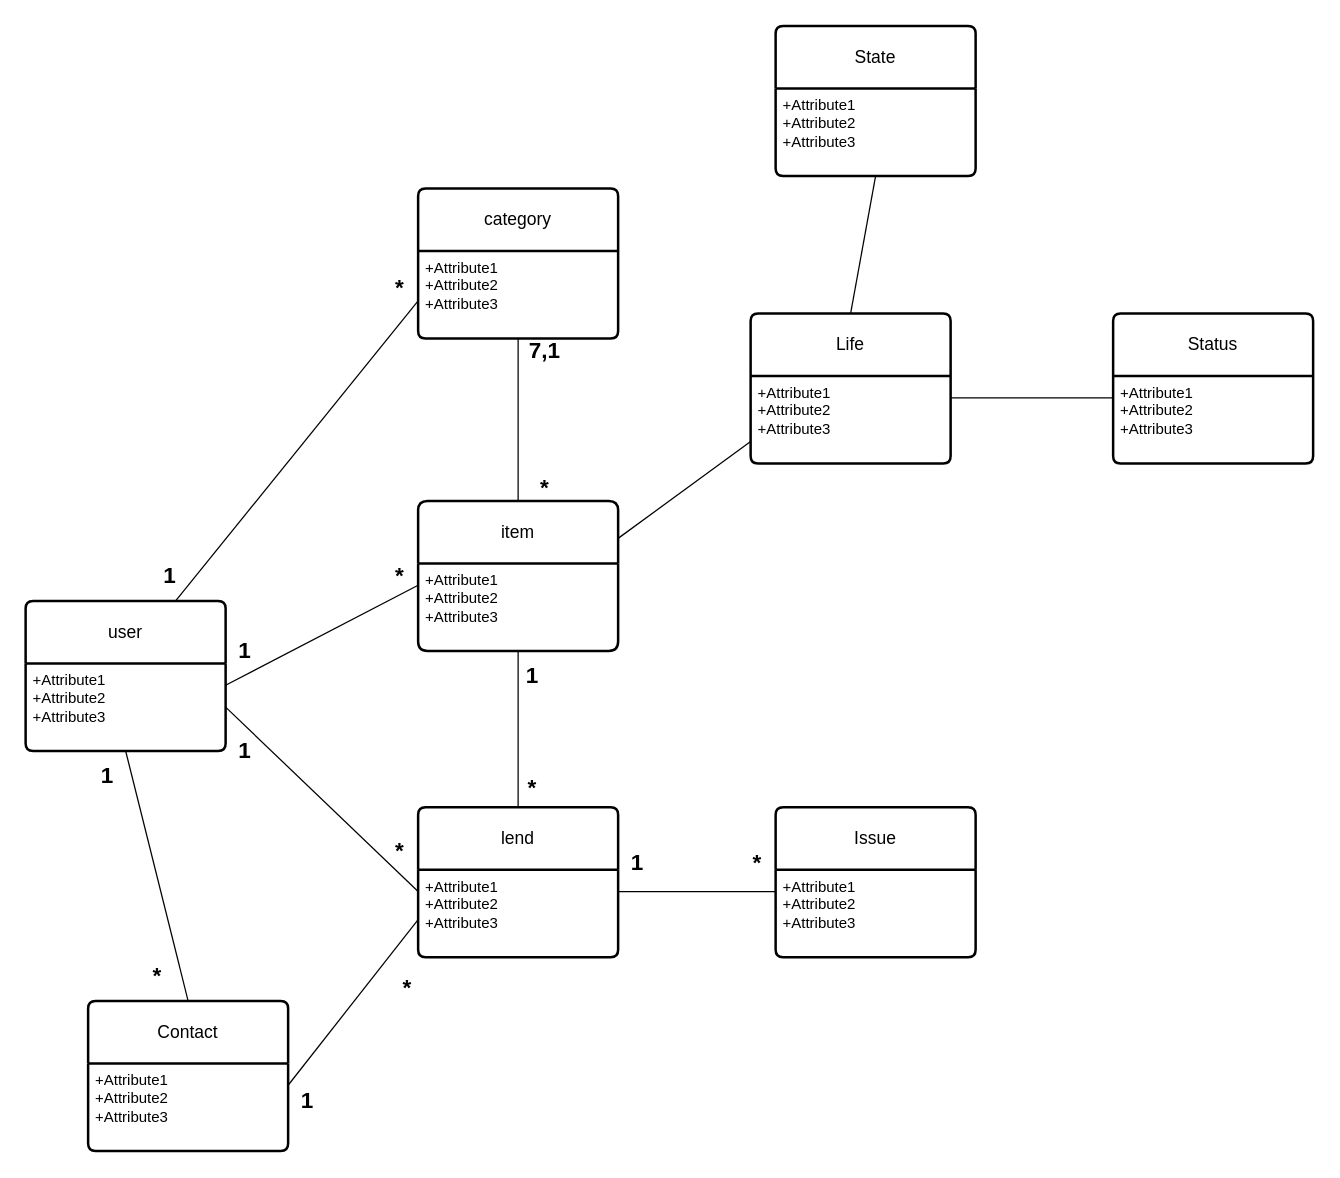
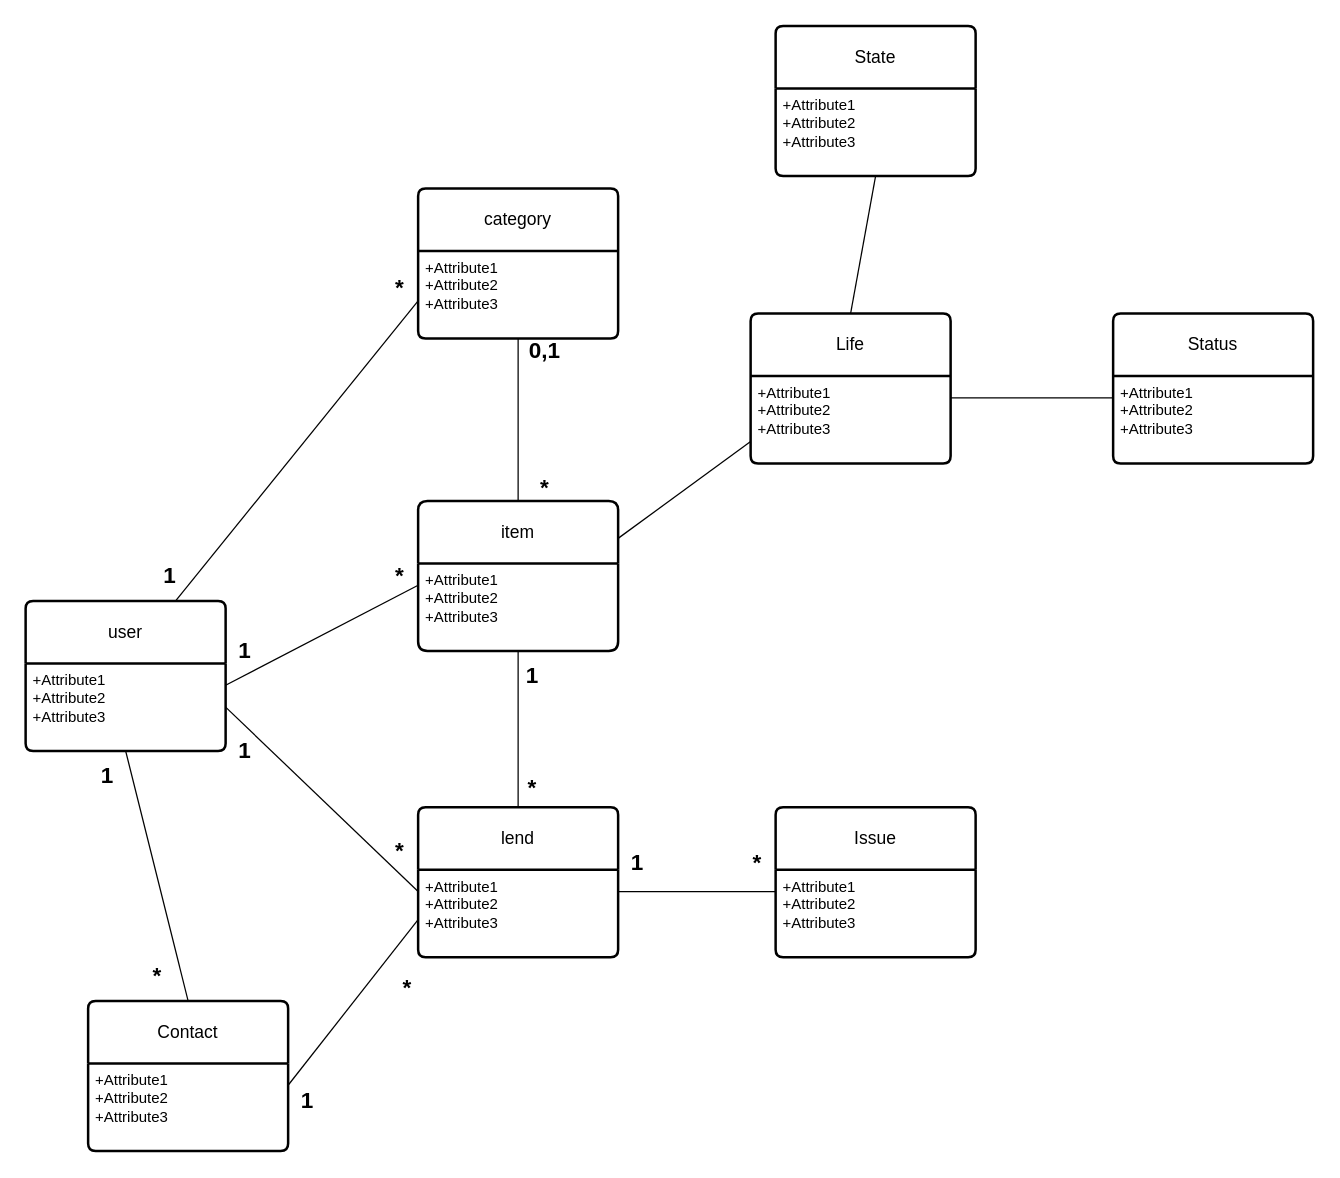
node "7,1": label "7,1" -> "0,1"
